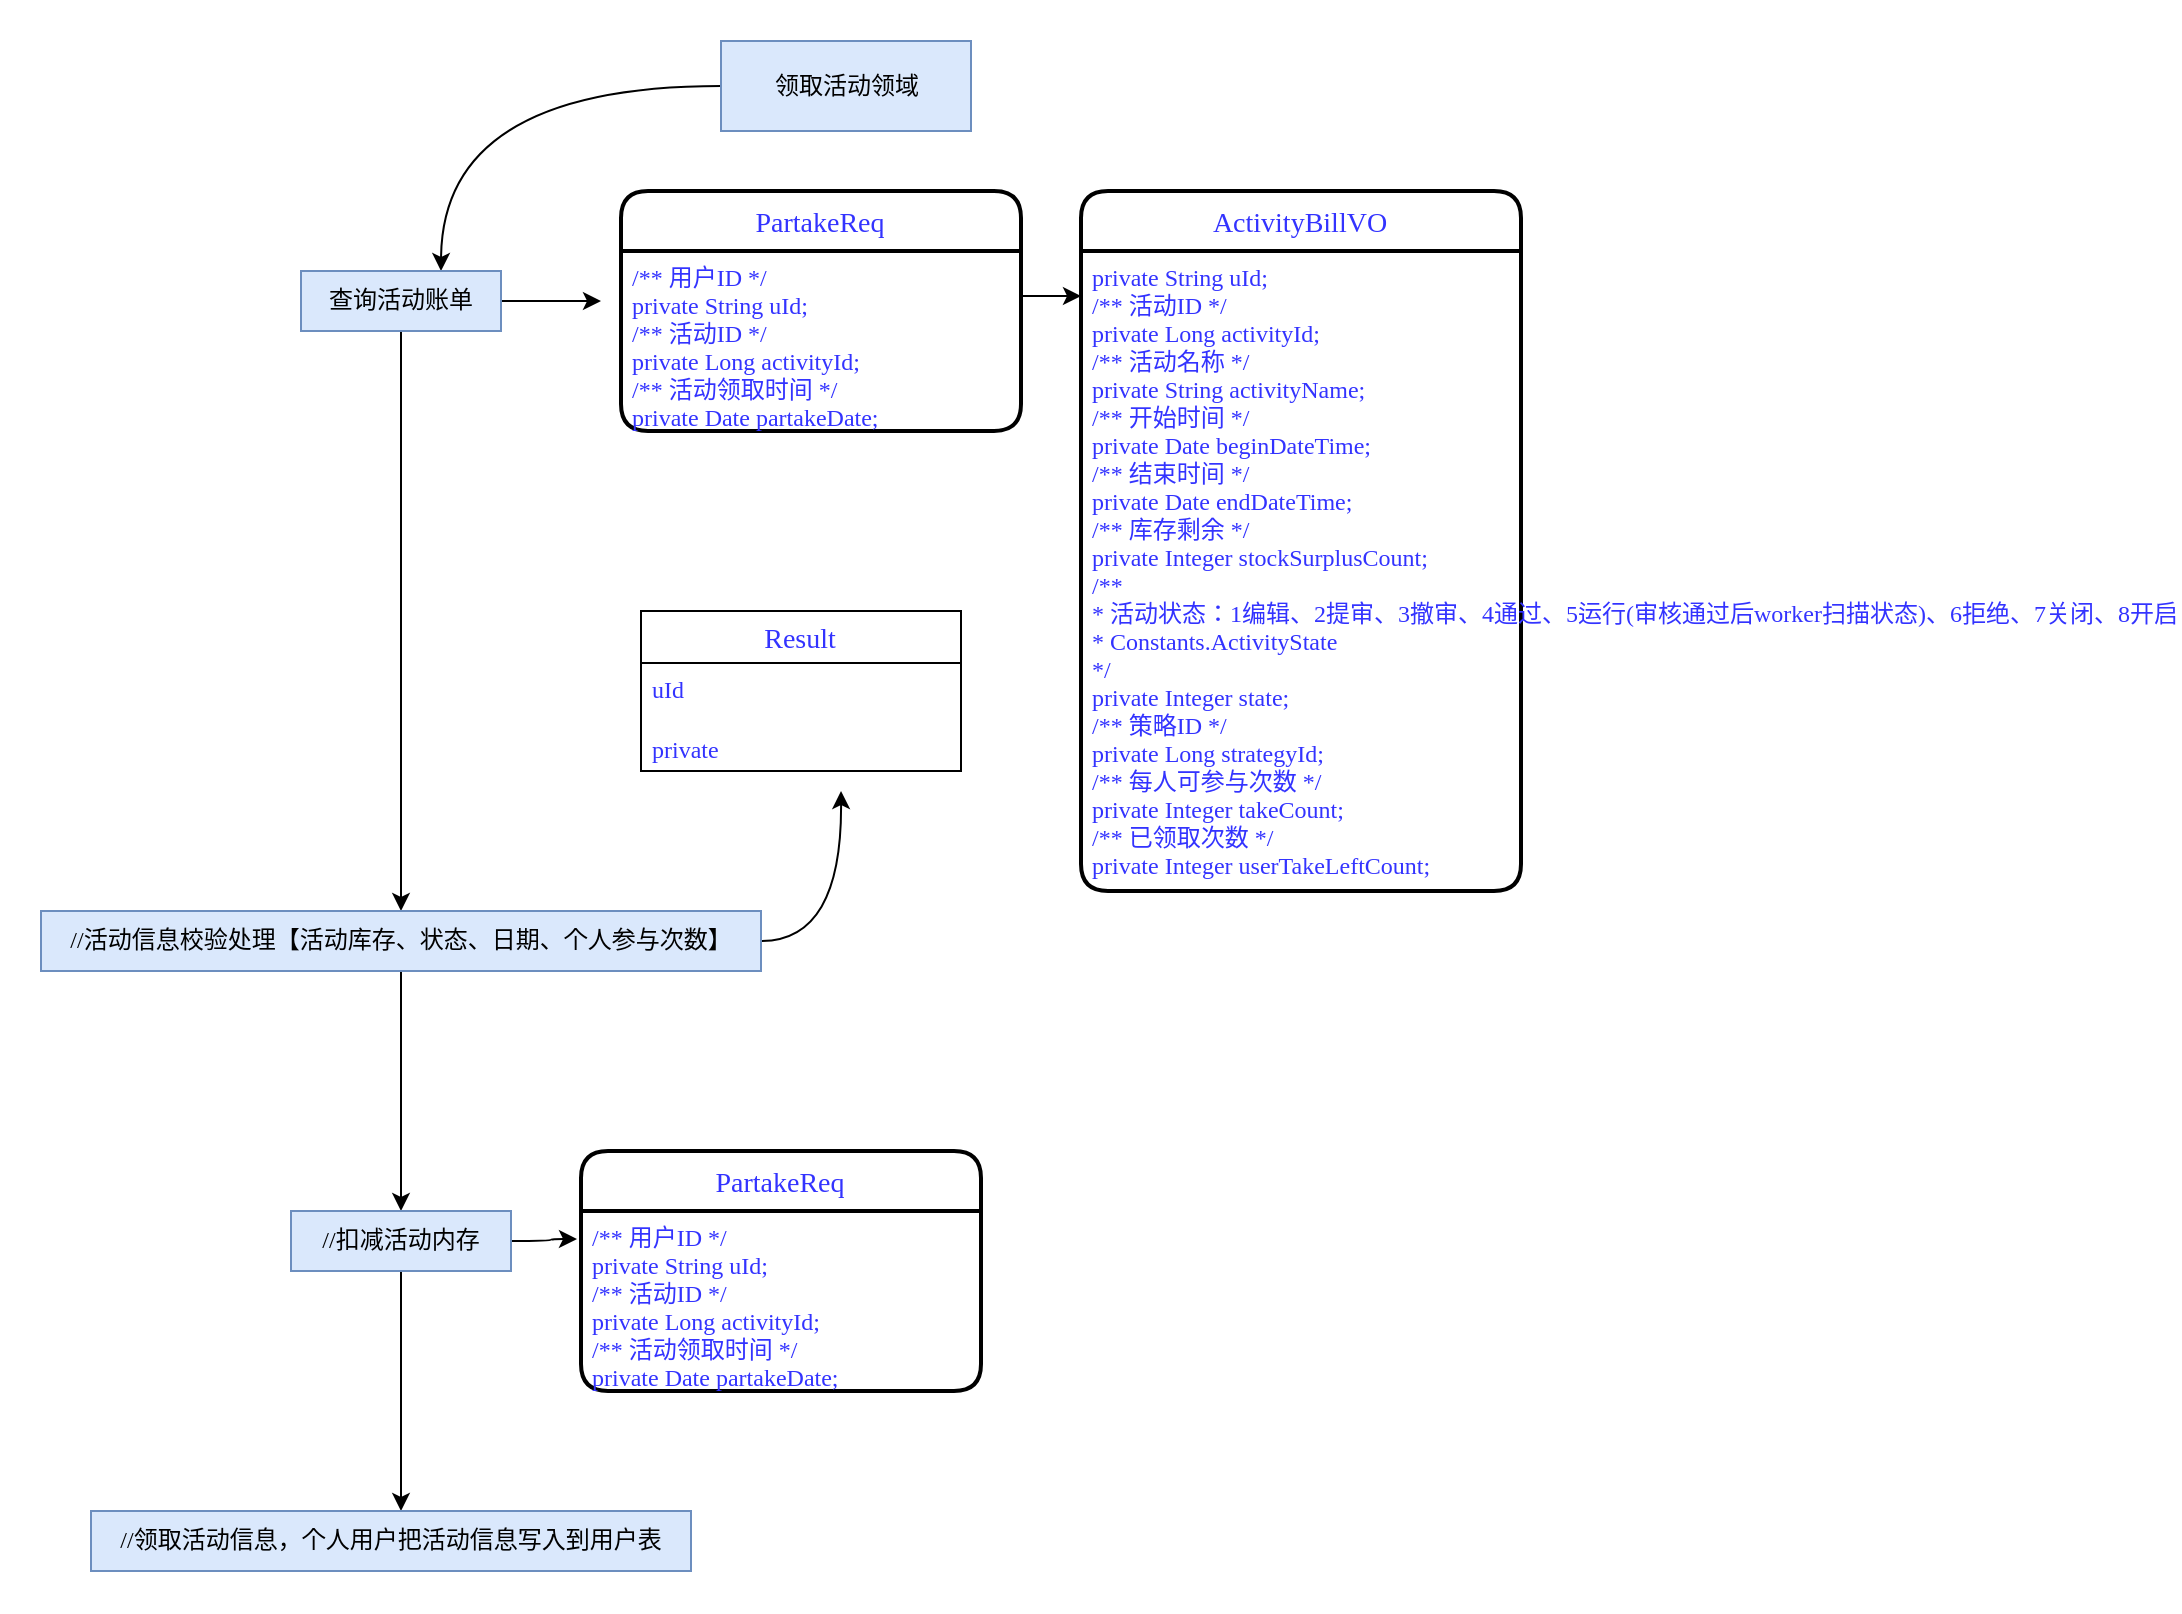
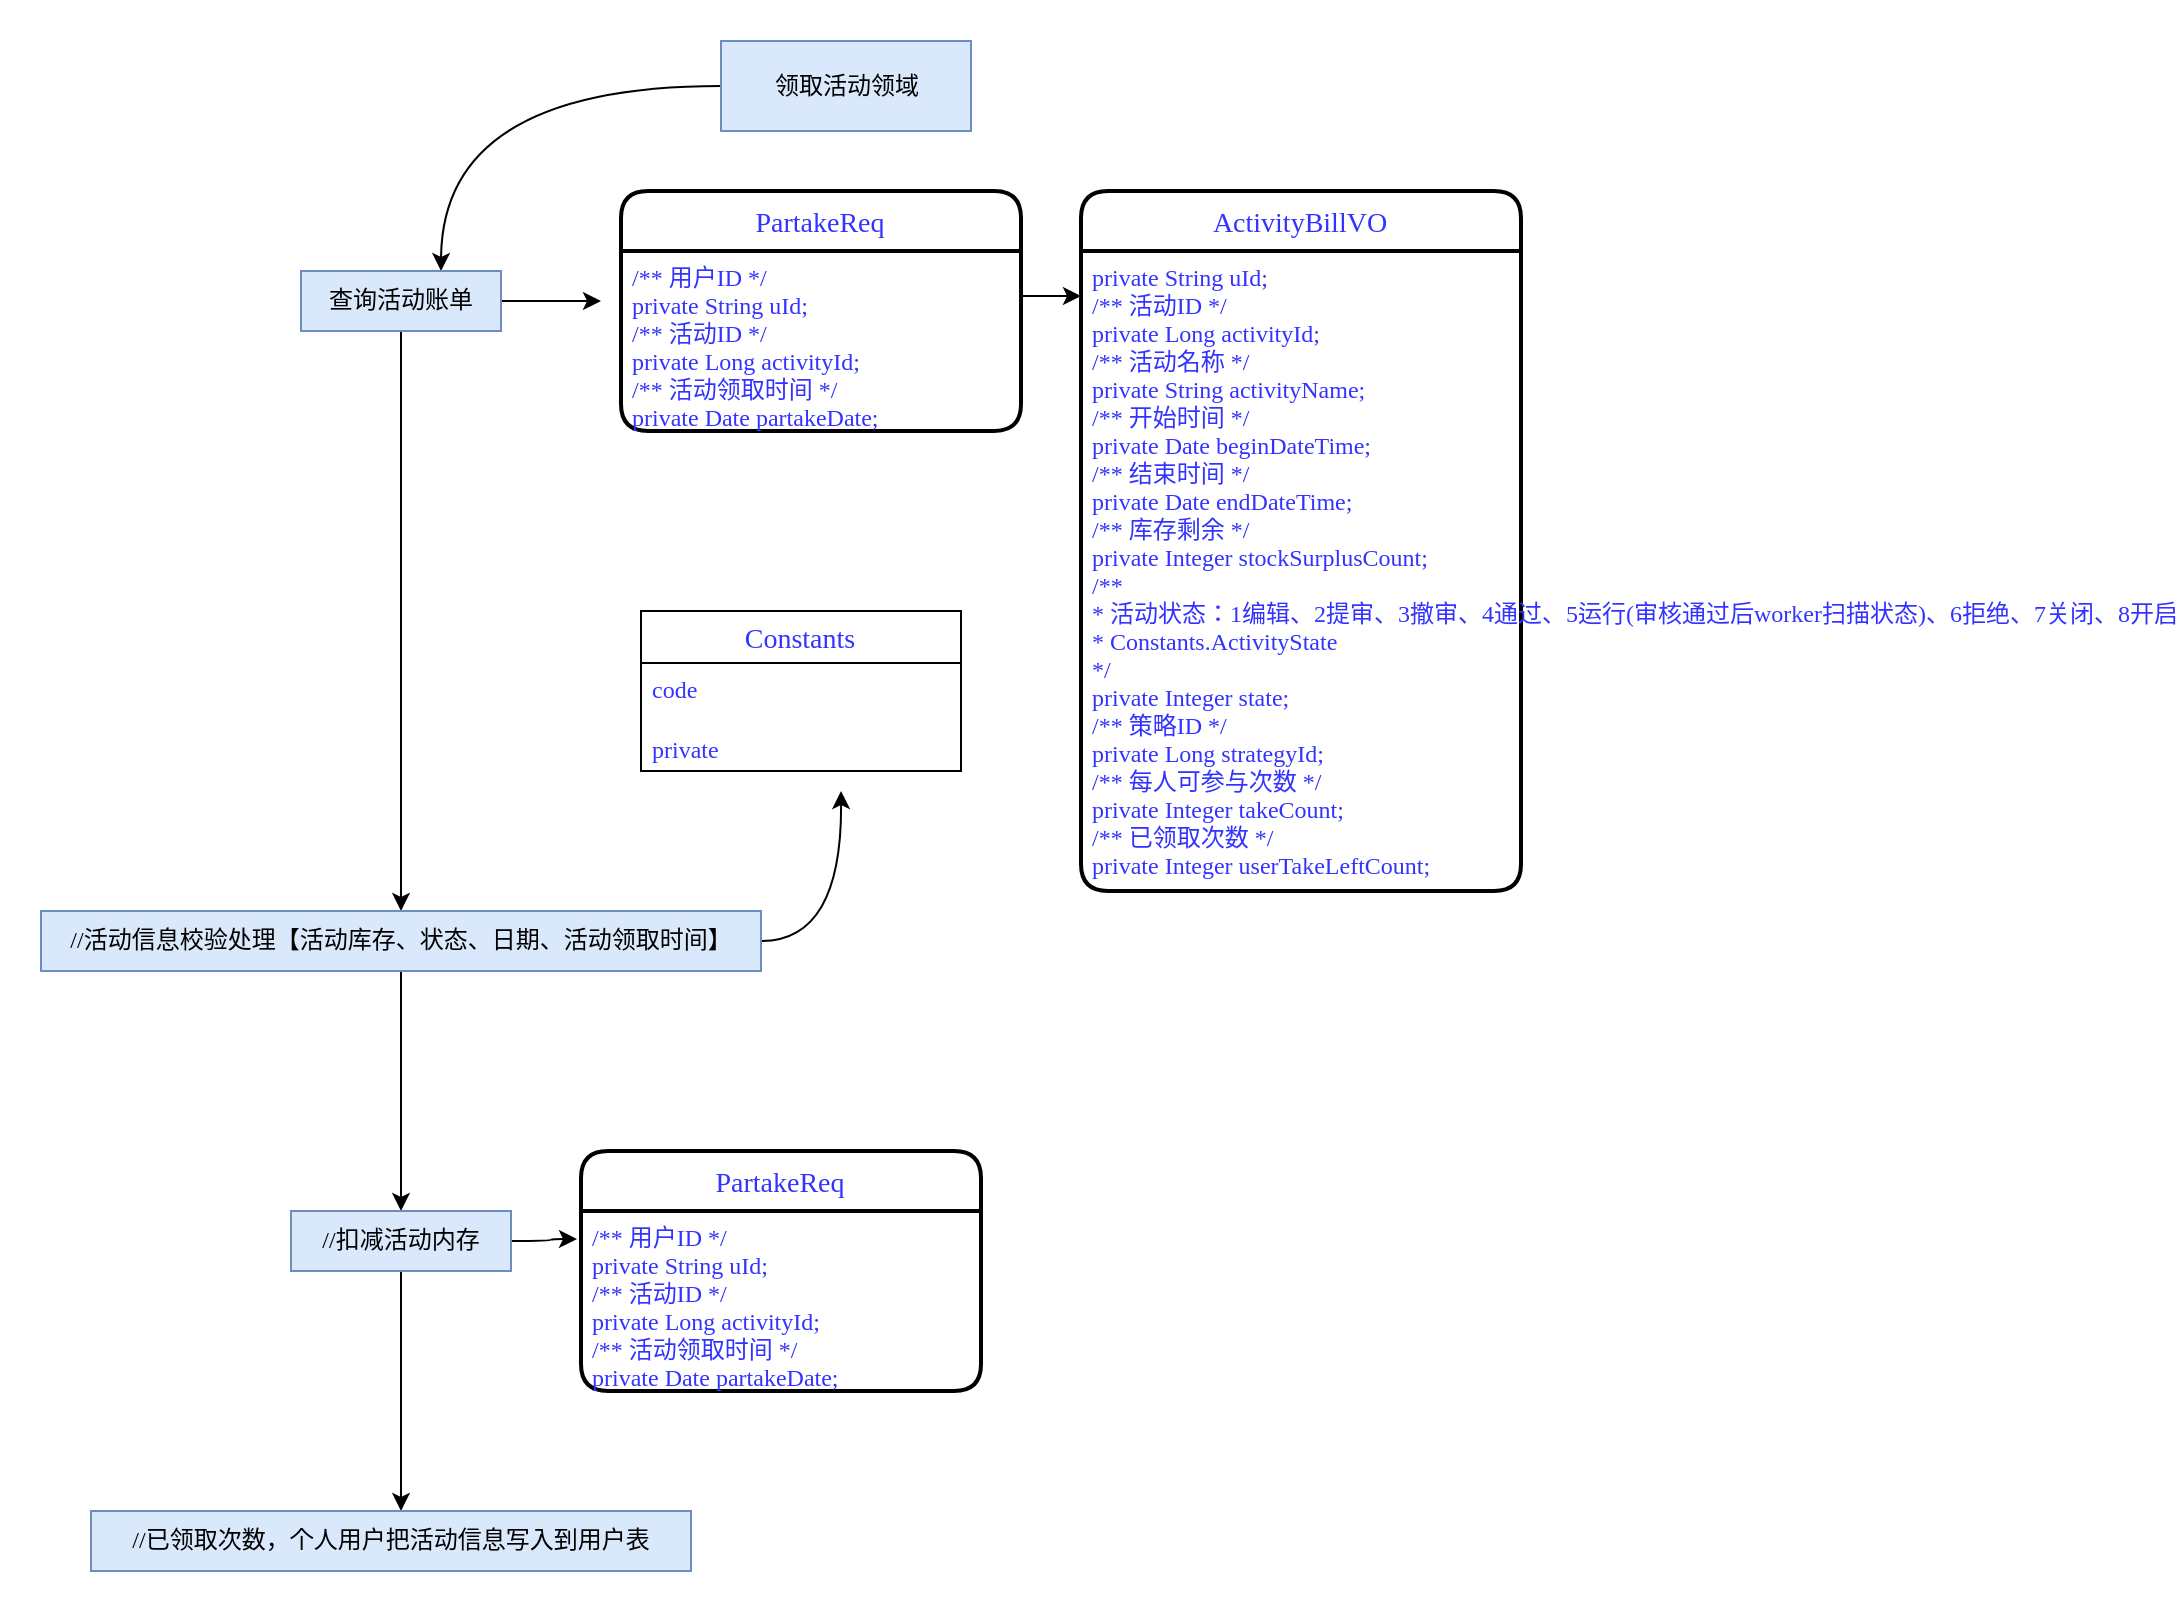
node "Result": label "Result" -> "Constants"
node "uId": label "uId" -> "code"
node "//活动信息校验处理【活动库存、状态、日期、个人参与次数】": label "//活动信息校验处理【活动库存、状态、日期、个人参与次数】" -> "//活动信息校验处理【活动库存、状态、日期、活动领取时间】"
node "//领取活动信息，个人用户把活动信息写入到用户表": label "//领取活动信息，个人用户把活动信息写入到用户表" -> "//已领取次数，个人用户把活动信息写入到用户表"
